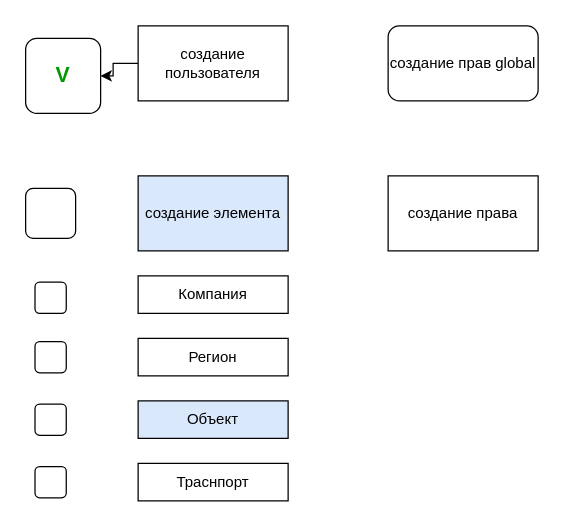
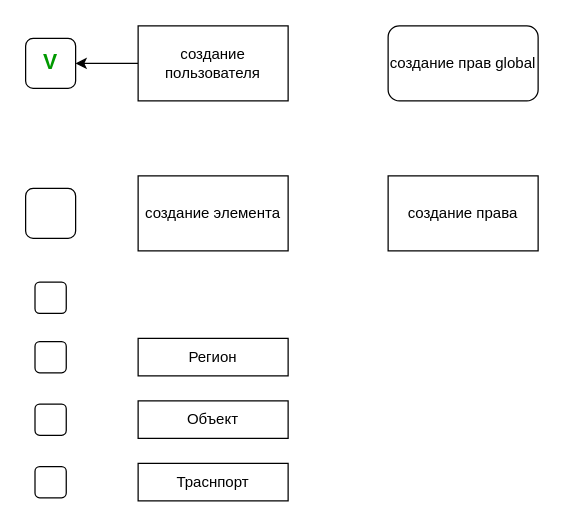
node "V": size 75x75 -> 50x50
node "создание элемента": fillcolor #dae8fc -> #ffffff
node "Компания": removed
node "Объект": fillcolor #dae8fc -> #ffffff
